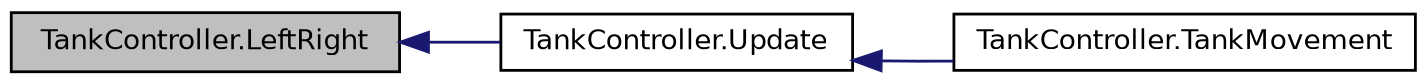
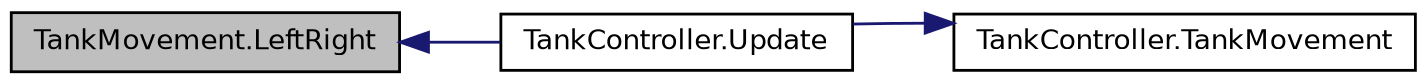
node "TankController.LeftRight": label "TankController.LeftRight" -> "TankMovement.LeftRight"
edge "TankController.TankMovement" -> "TankController.Update": reversed
